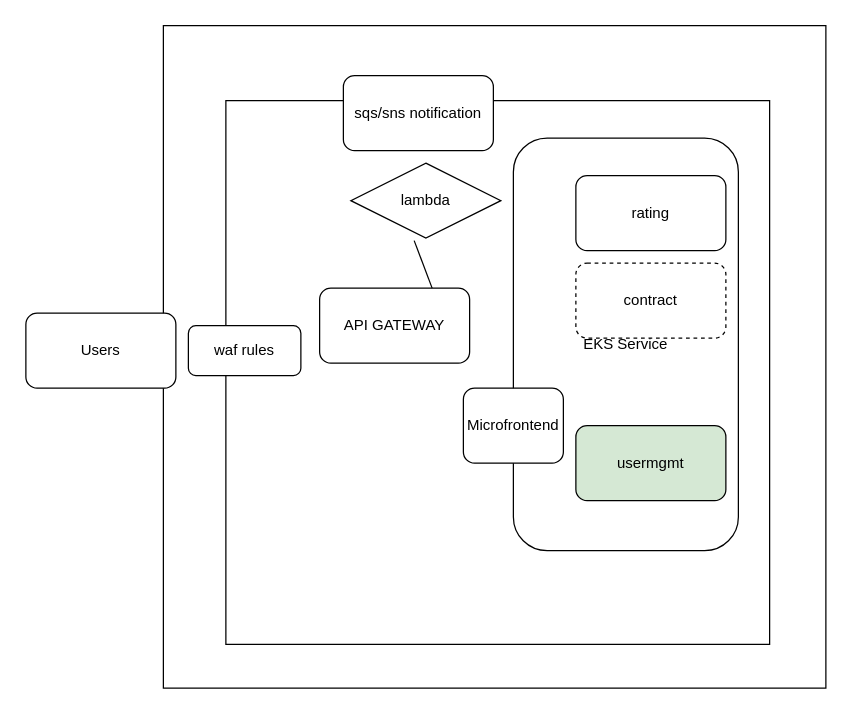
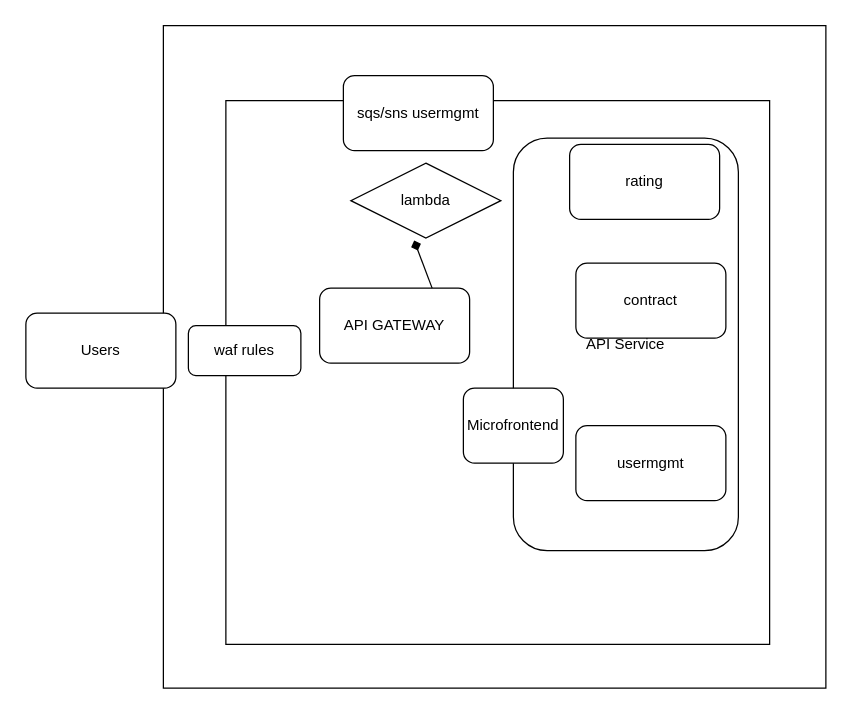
node "sqs/sns notification": label "sqs/sns notification" -> "sqs/sns usermgmt"
node "rating": moved (651, 213) -> (644, 182)
edge "lambda" -- "API GATEWAY": arrowhead none -> diamond
node "contract": style dashed -> solid
node "EKS Service": label "EKS Service" -> "API Service"
node "usermgmt": fillcolor #d5e8d4 -> #ffffff
